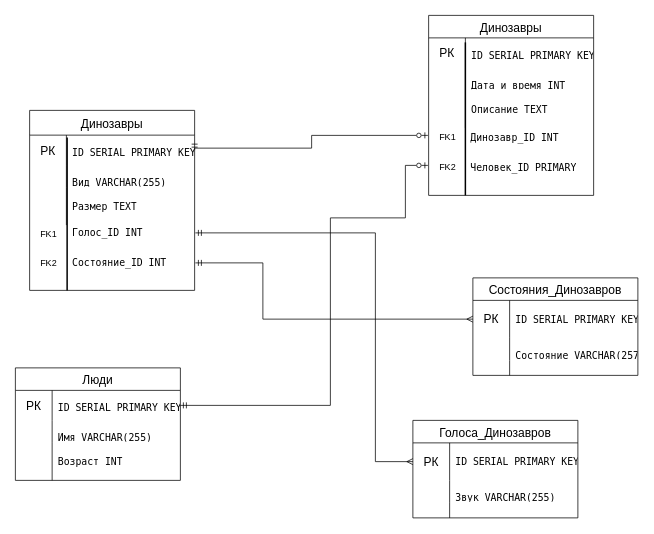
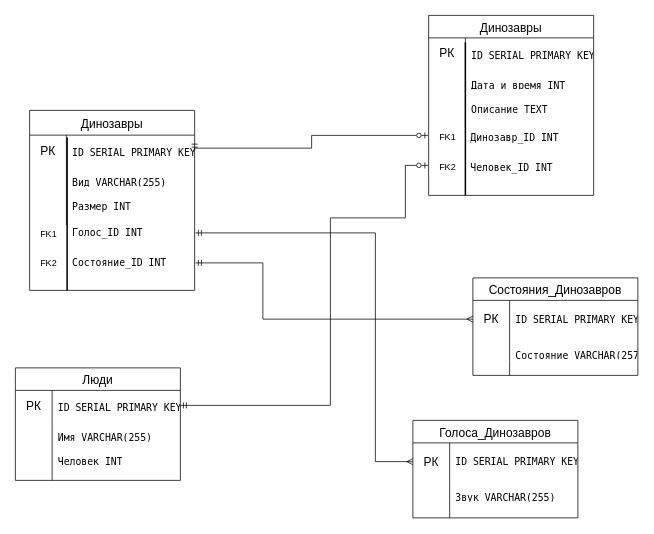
node "Человек_ID PRIMARY": label "Человек_ID PRIMARY" -> "Человек_ID INT"
node "Размер TEXT": label "Размер TEXT" -> "Размер INT"
node "Возраст INT": label "Возраст INT" -> "Человек INT"
